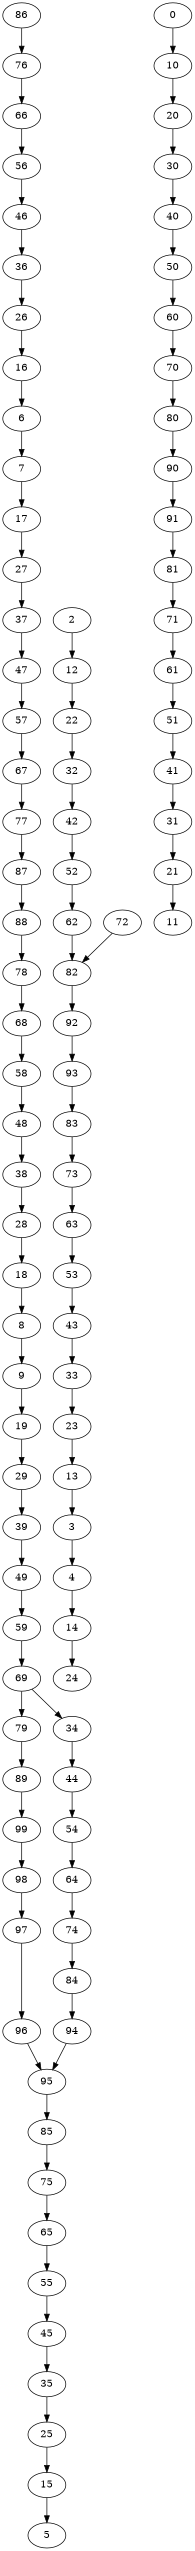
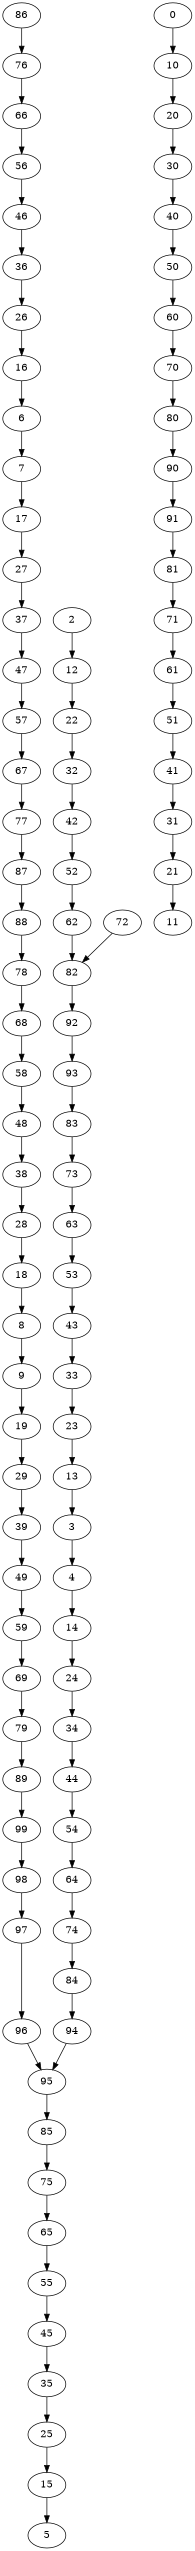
edge "69" -> "34": now "24" -> "34"
